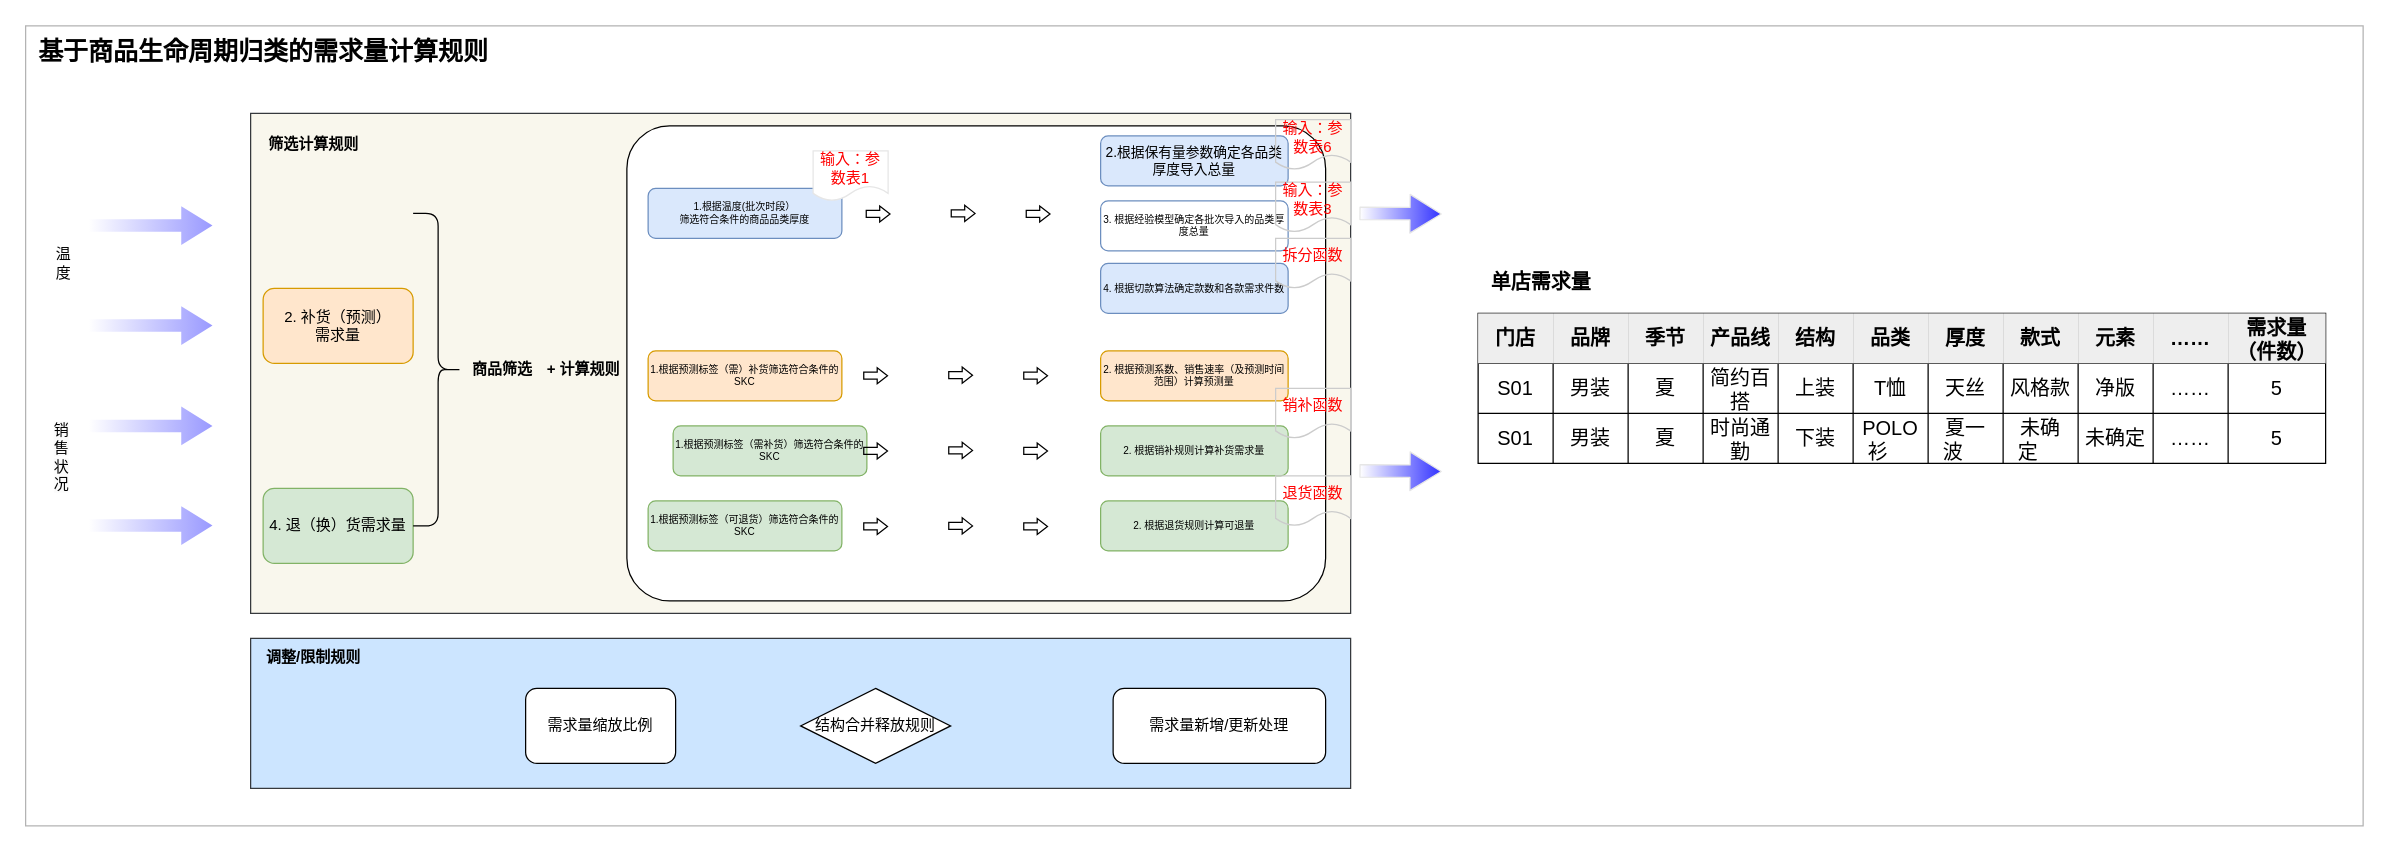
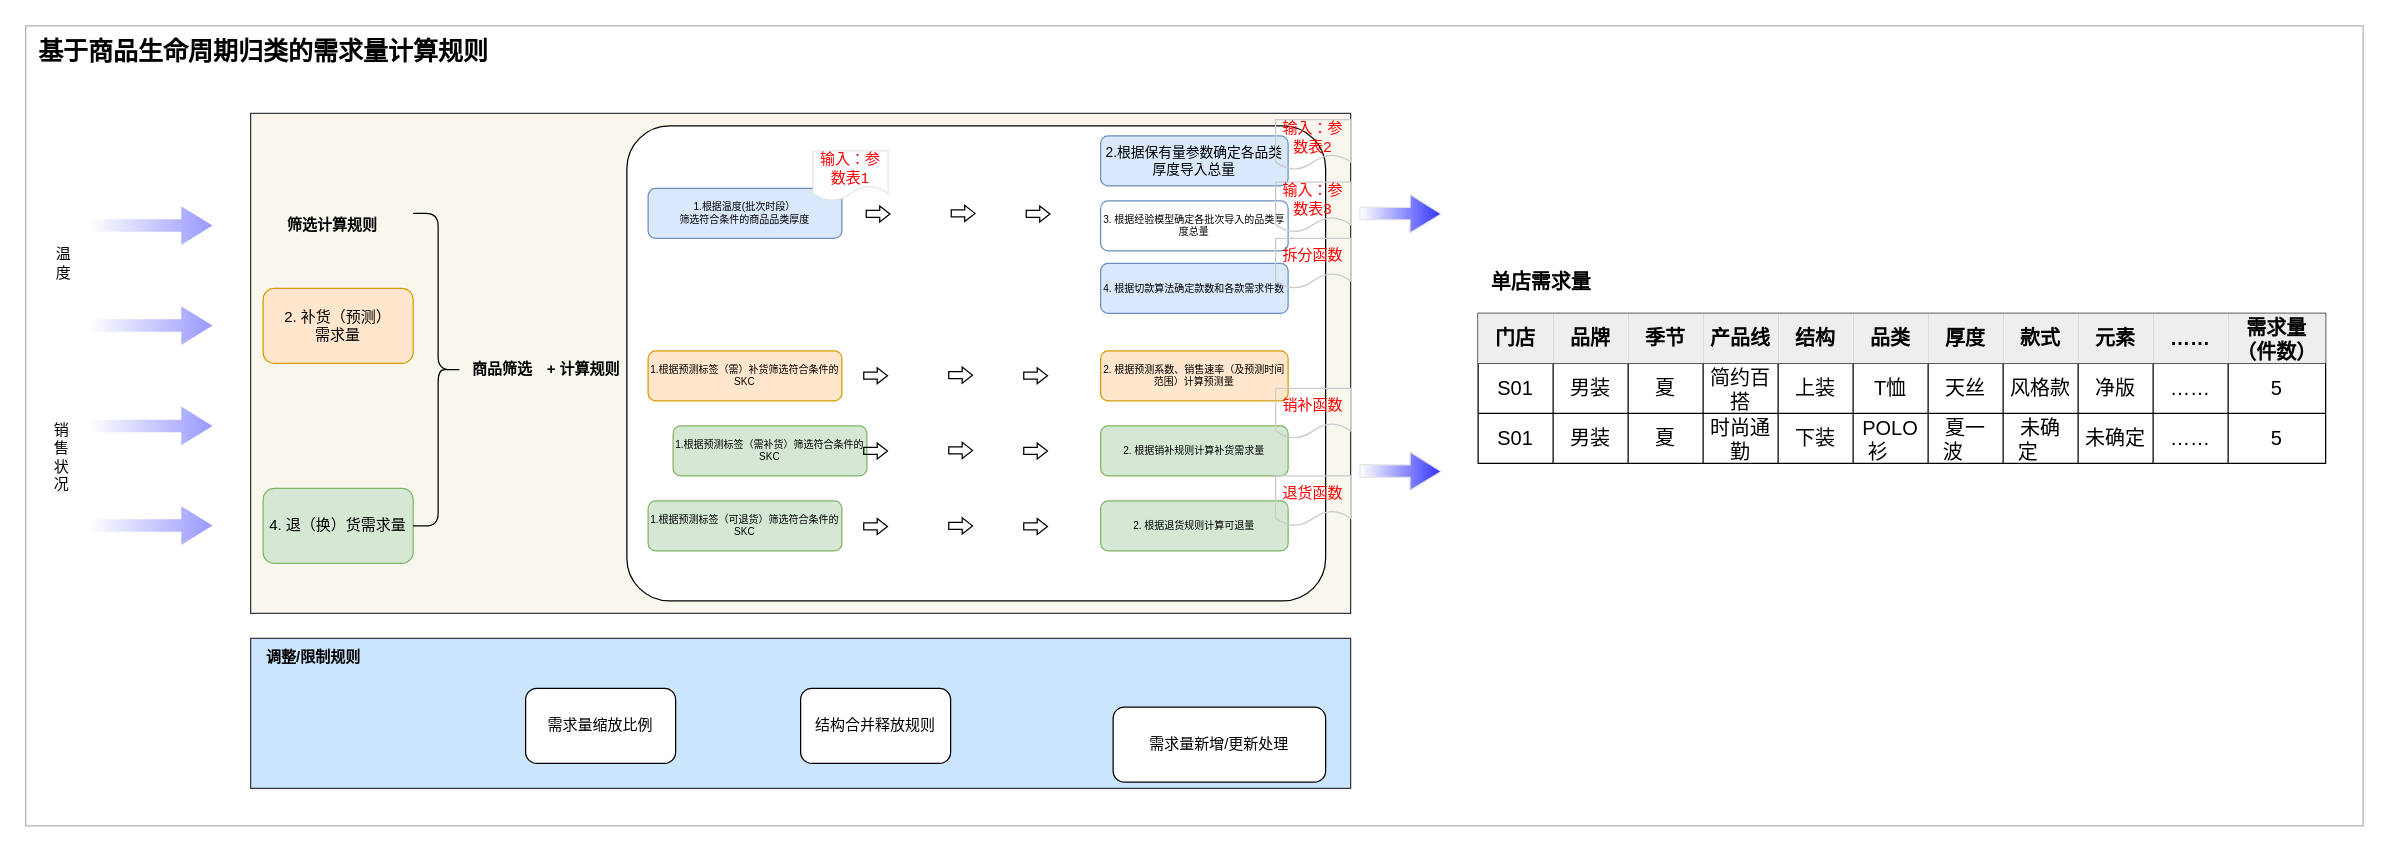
node "输入：参数表6": label "输入：参数表6" -> "输入：参数表2"
node "筛选计算规则": moved (313, 144) -> (332, 226)
node "结构合并释放规则": shape diamond -> rounded rectangle
node "需求量新增/更新处理": moved (1219, 726) -> (1219, 744)
